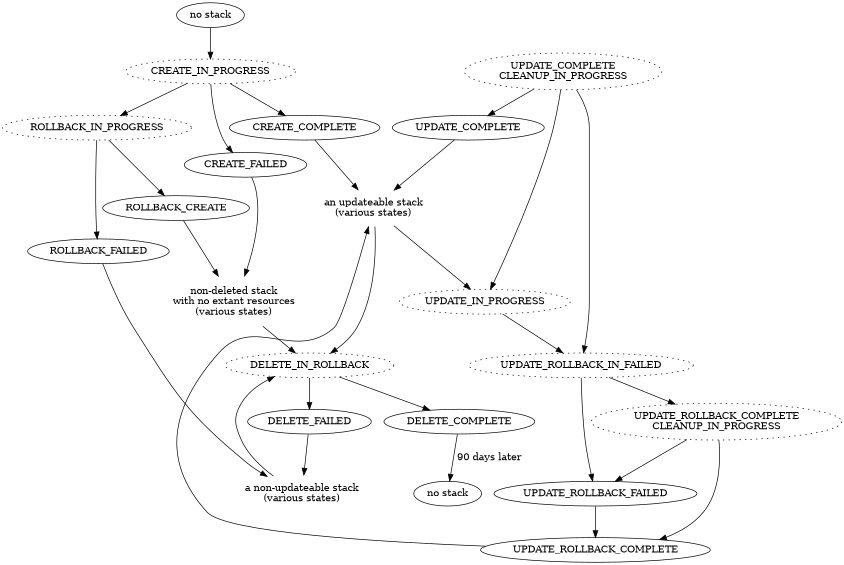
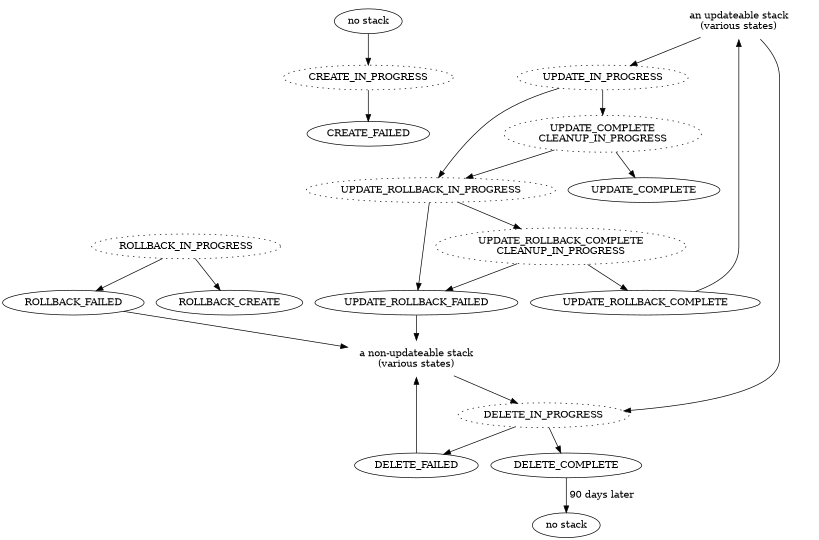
edge "CREATE_IN_PROGRESS" -> "ROLLBACK_IN_PROGRESS": removed
node "CREATE_COMPLETE": removed
edge "UPDATE_COMPLETE" -> "an updateable stack (various states)": removed
edge "UPDATE_COMPLETE CLEANUP_IN_PROGRESS" -> "UPDATE_IN_PROGRESS": reversed
node "non-deleted stack with no extant resources (various states)": removed
node "DELETE_IN_ROLLBACK": label "DELETE_IN_ROLLBACK" -> "DELETE_IN_PROGRESS"
node "UPDATE_ROLLBACK_IN_FAILED": label "UPDATE_ROLLBACK_IN_FAILED" -> "UPDATE_ROLLBACK_IN_PROGRESS"
edge "UPDATE_ROLLBACK_FAILED" -> "UPDATE_ROLLBACK_COMPLETE": now "UPDATE_ROLLBACK_FAILED" -> "a non-updateable stack (various states)"
